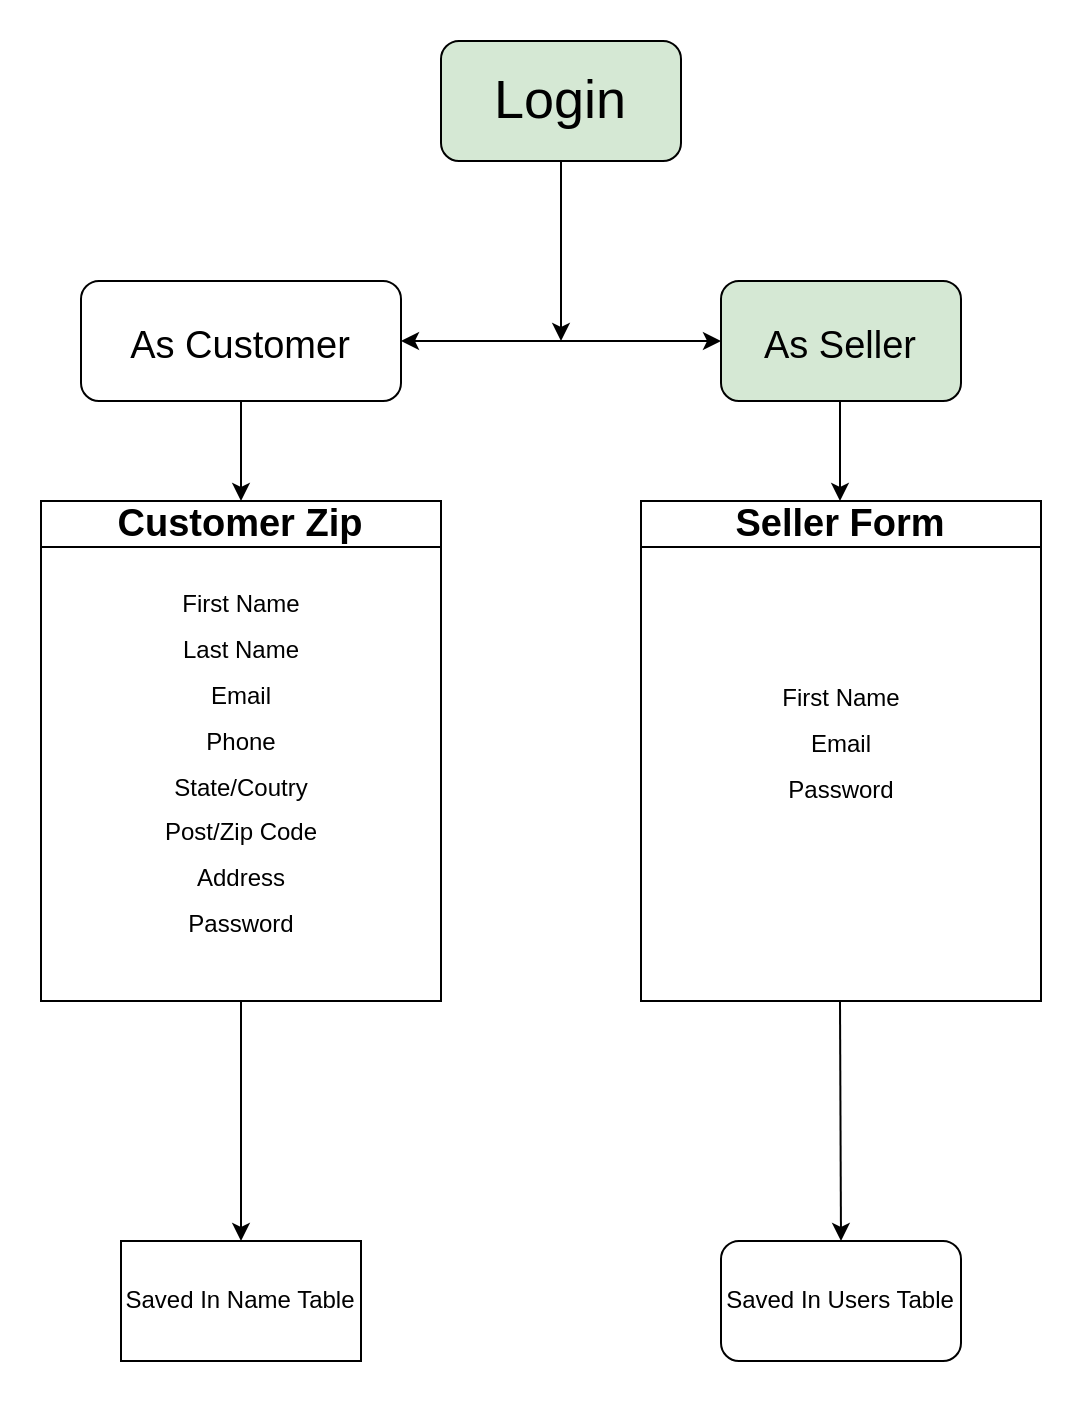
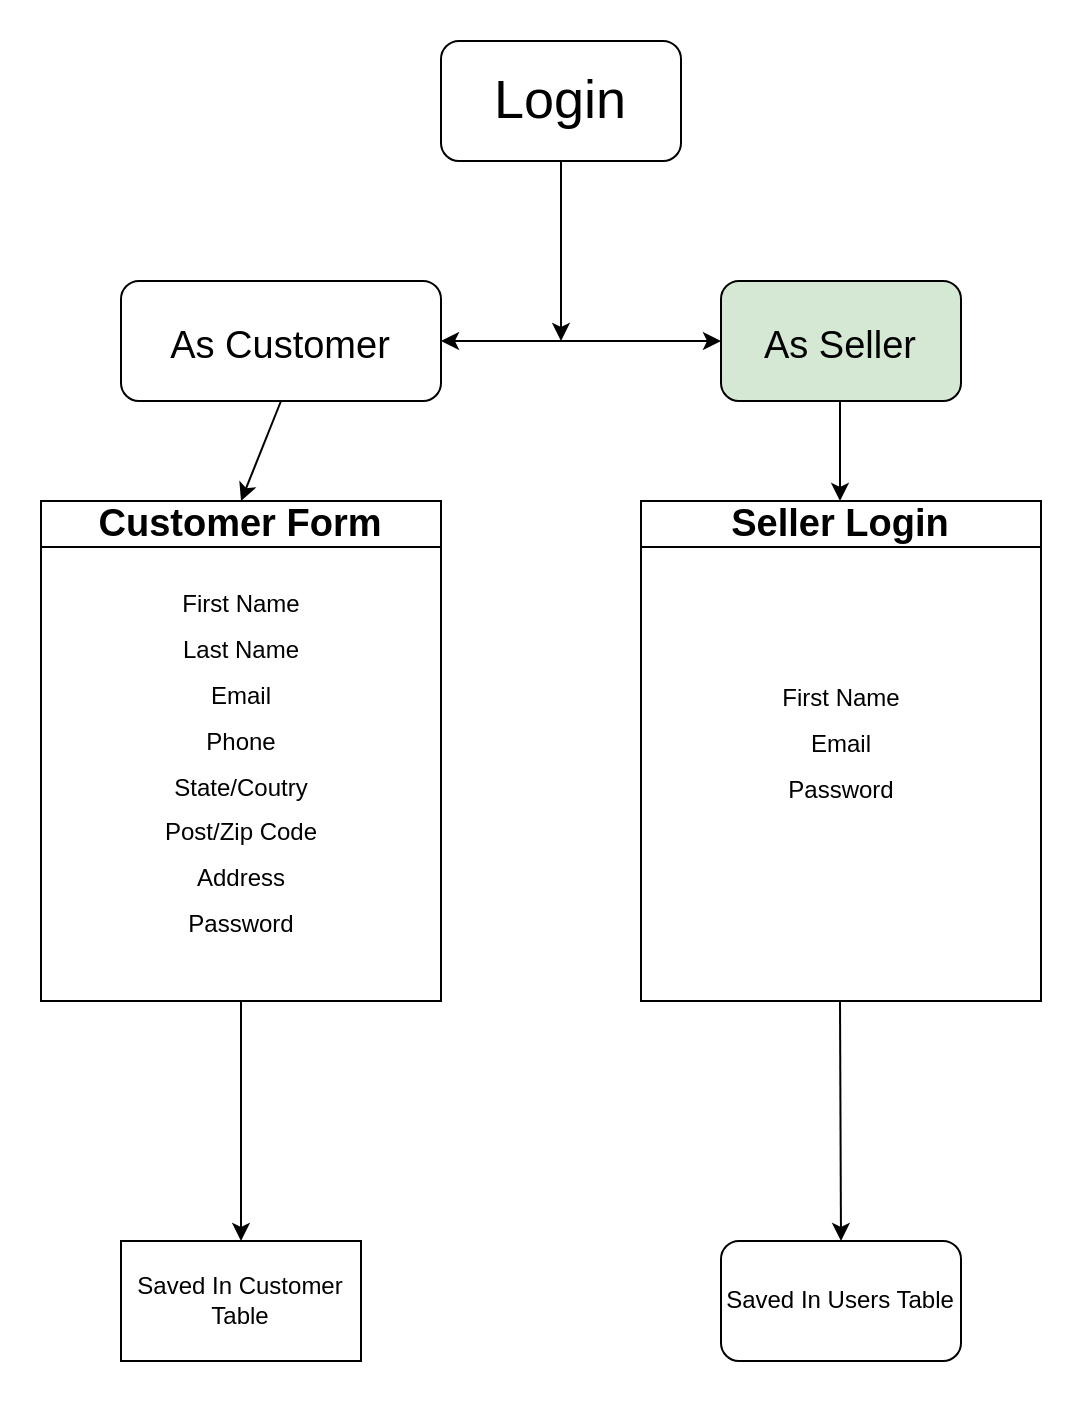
node "Login": fillcolor #d5e8d4 -> #ffffff
node "As Customer": moved (241, 341) -> (281, 341)
node "Customer Zip": label "Customer Zip" -> "Customer Form"
node "Seller Form": label "Seller Form" -> "Seller Login"
node "Saved In Name Table": label "Saved In Name Table" -> "Saved In Customer Table"
